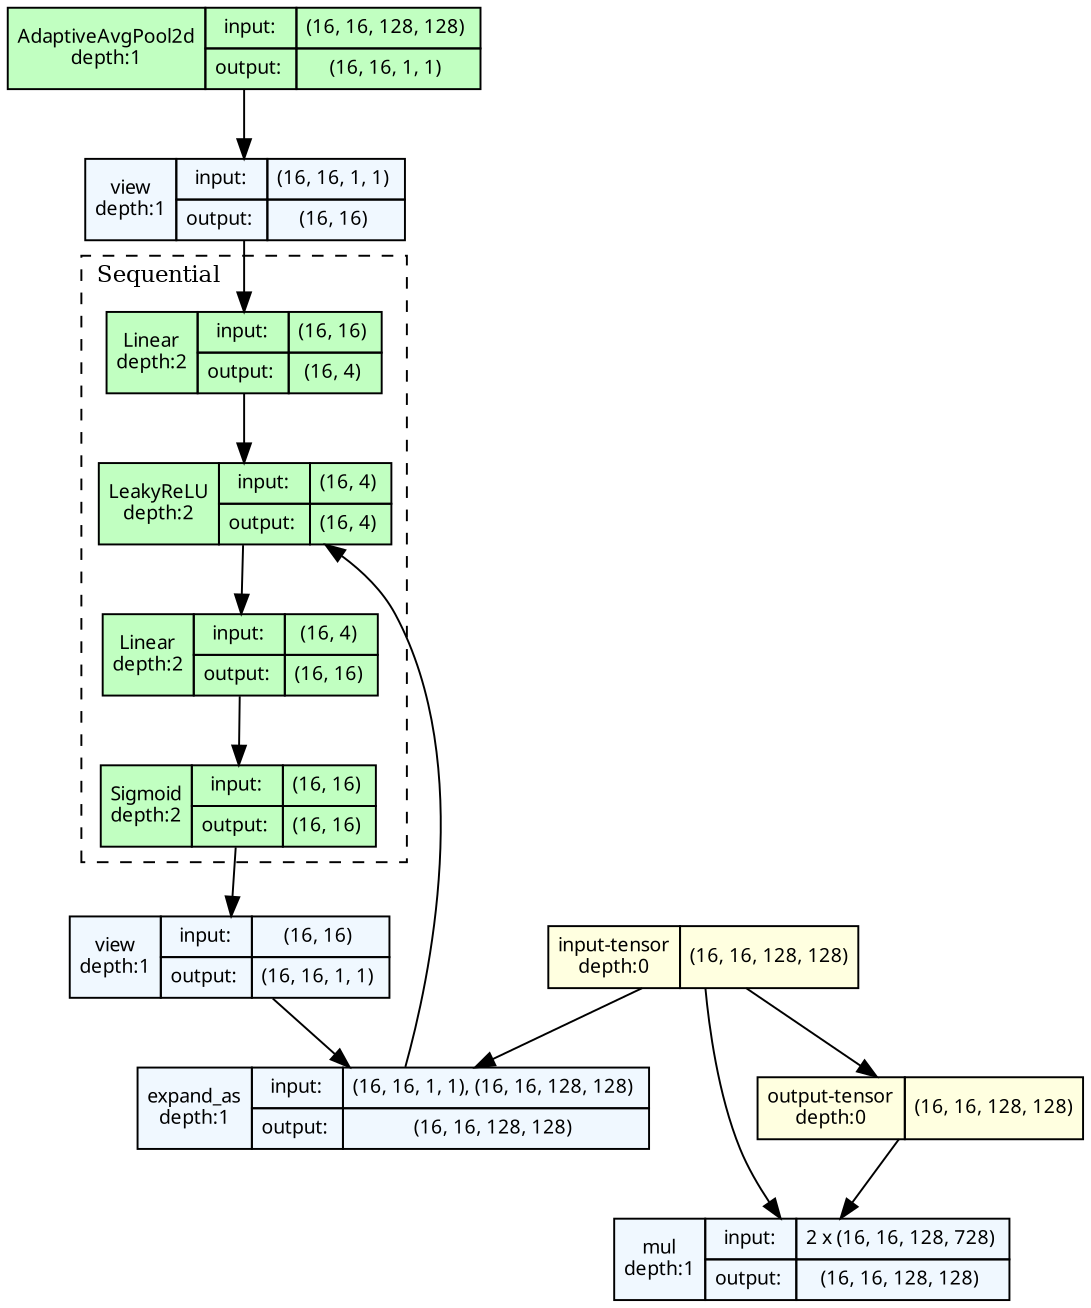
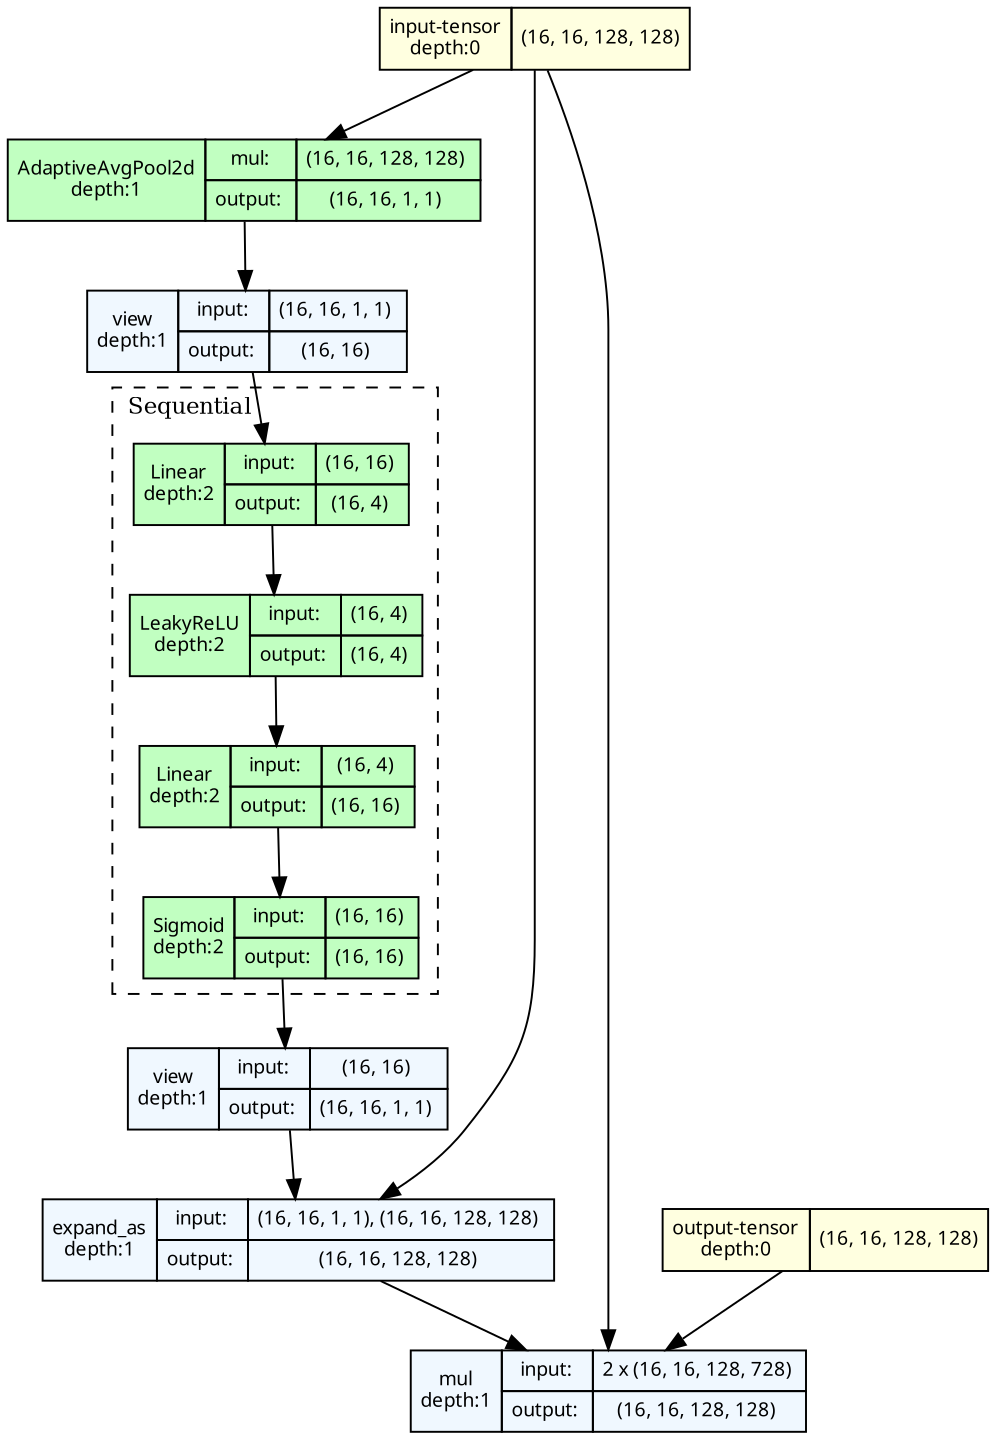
node "AdaptiveAvgPool2d": text "input:" -> "mul:"
edge "expand_as" -> "LeakyReLU": now "expand_as" -> "mul"
edge "input-tensor" -> "output-tensor": now "input-tensor" -> "AdaptiveAvgPool2d"
